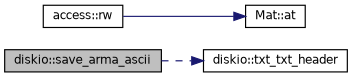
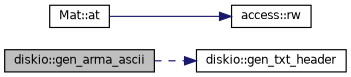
edge "access::rw" -> "Mat::at": reversed
node "diskio::save_arma_ascii": label "diskio::save_arma_ascii" -> "diskio::gen_arma_ascii"
node "diskio::txt_txt_header": label "diskio::txt_txt_header" -> "diskio::gen_txt_header"
